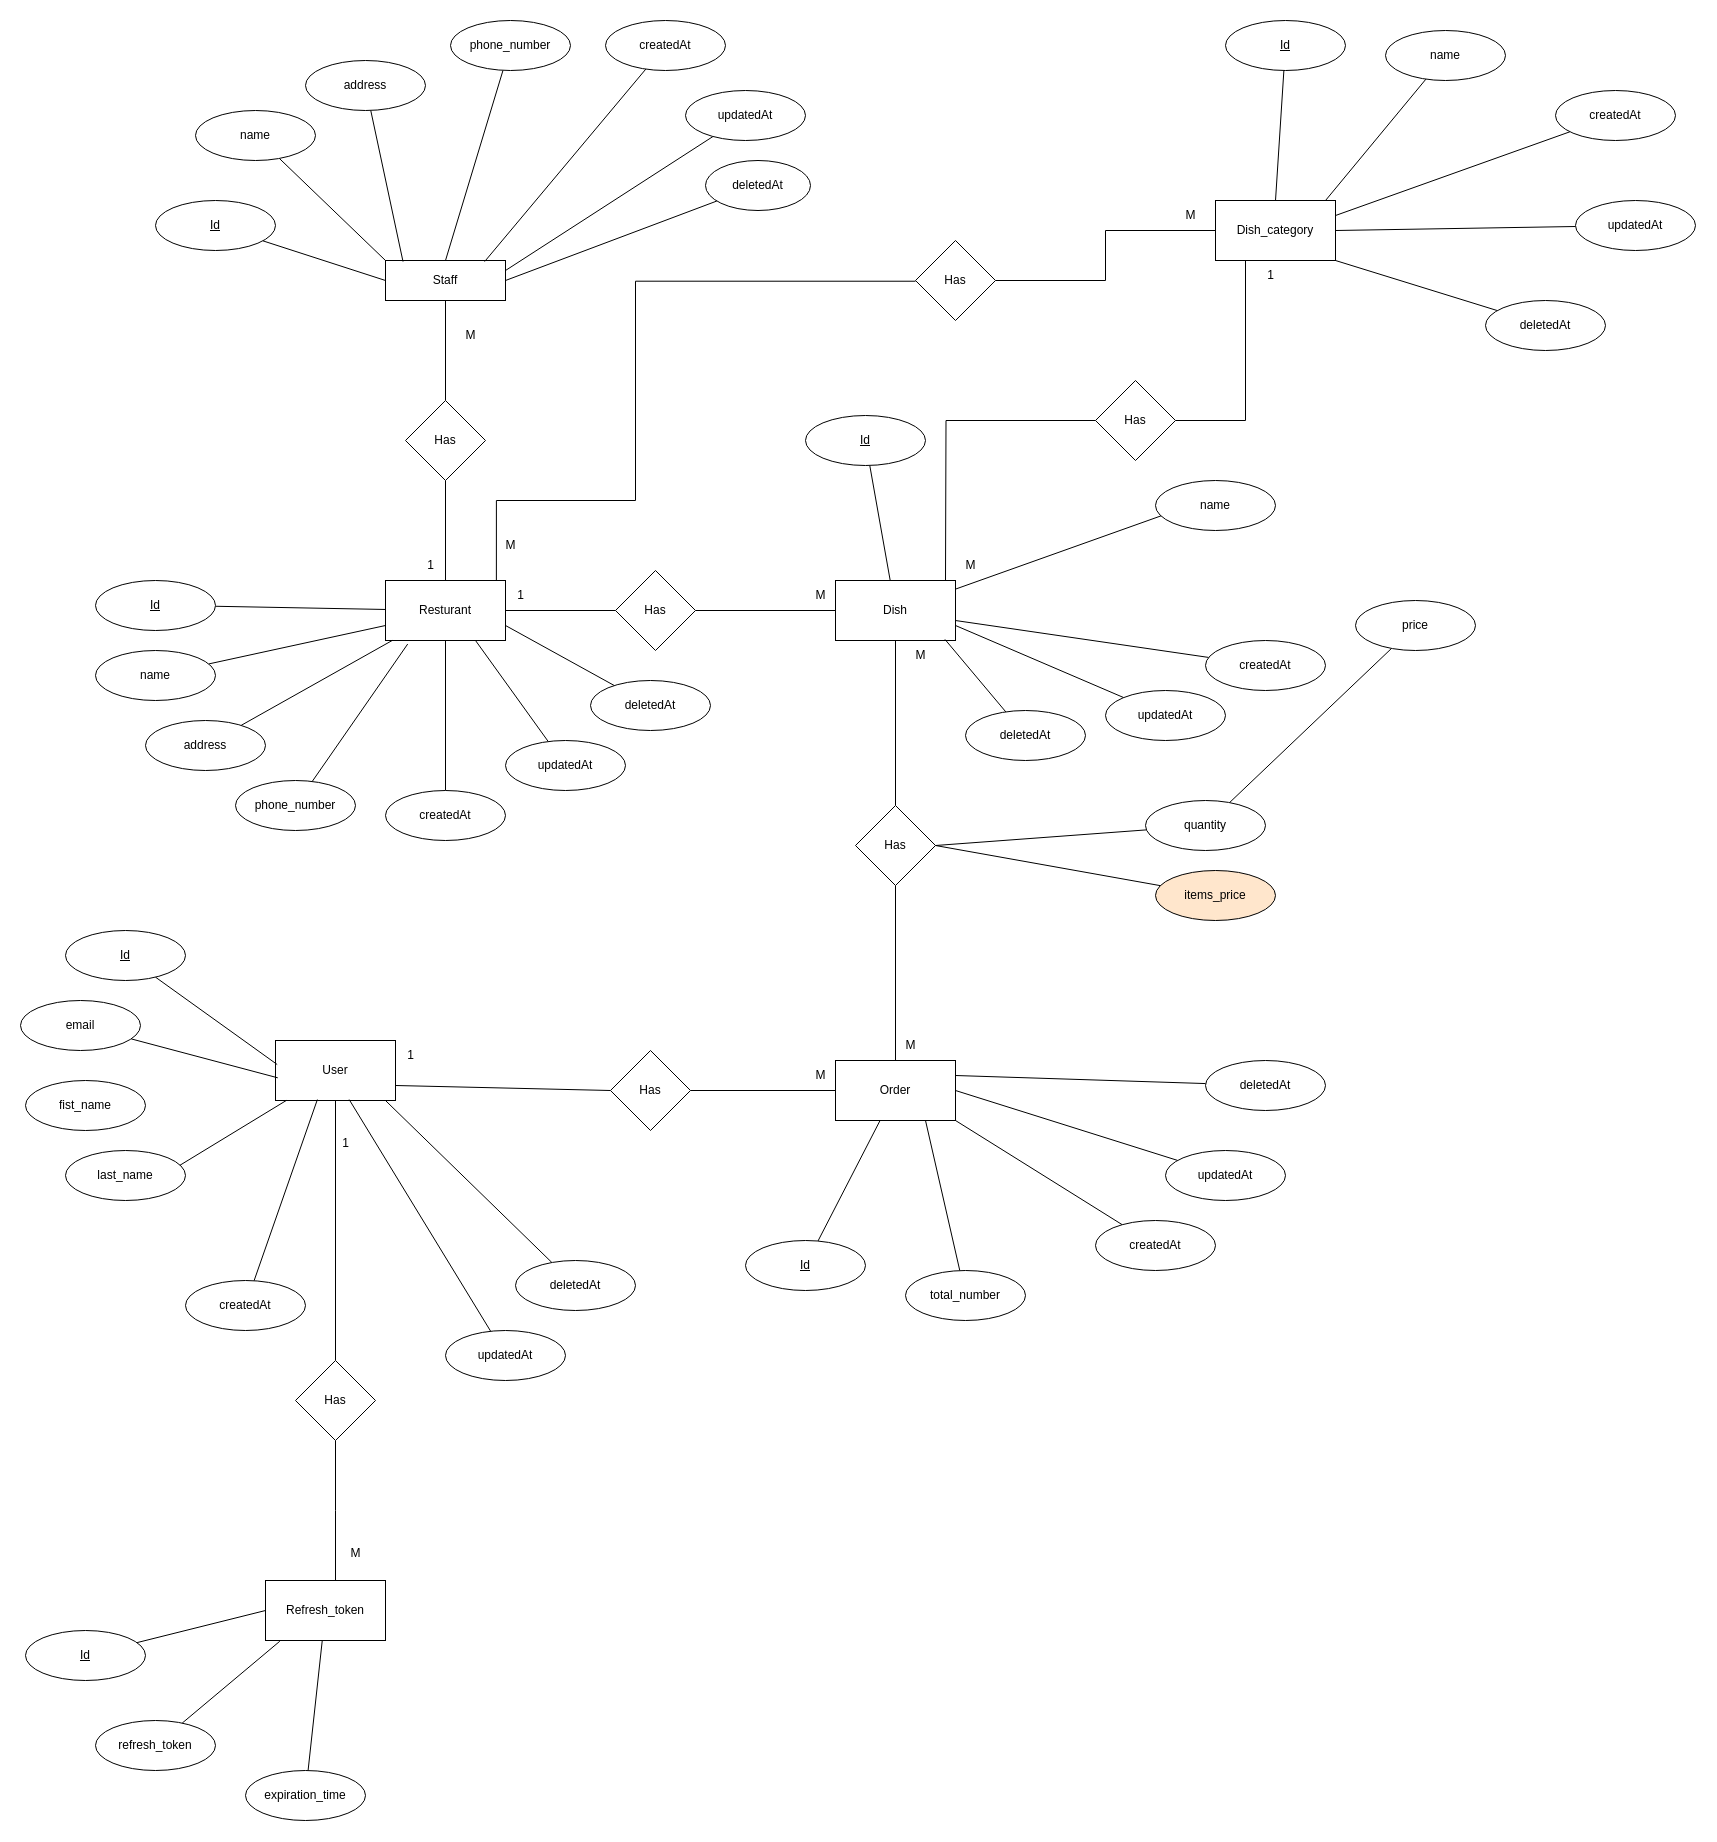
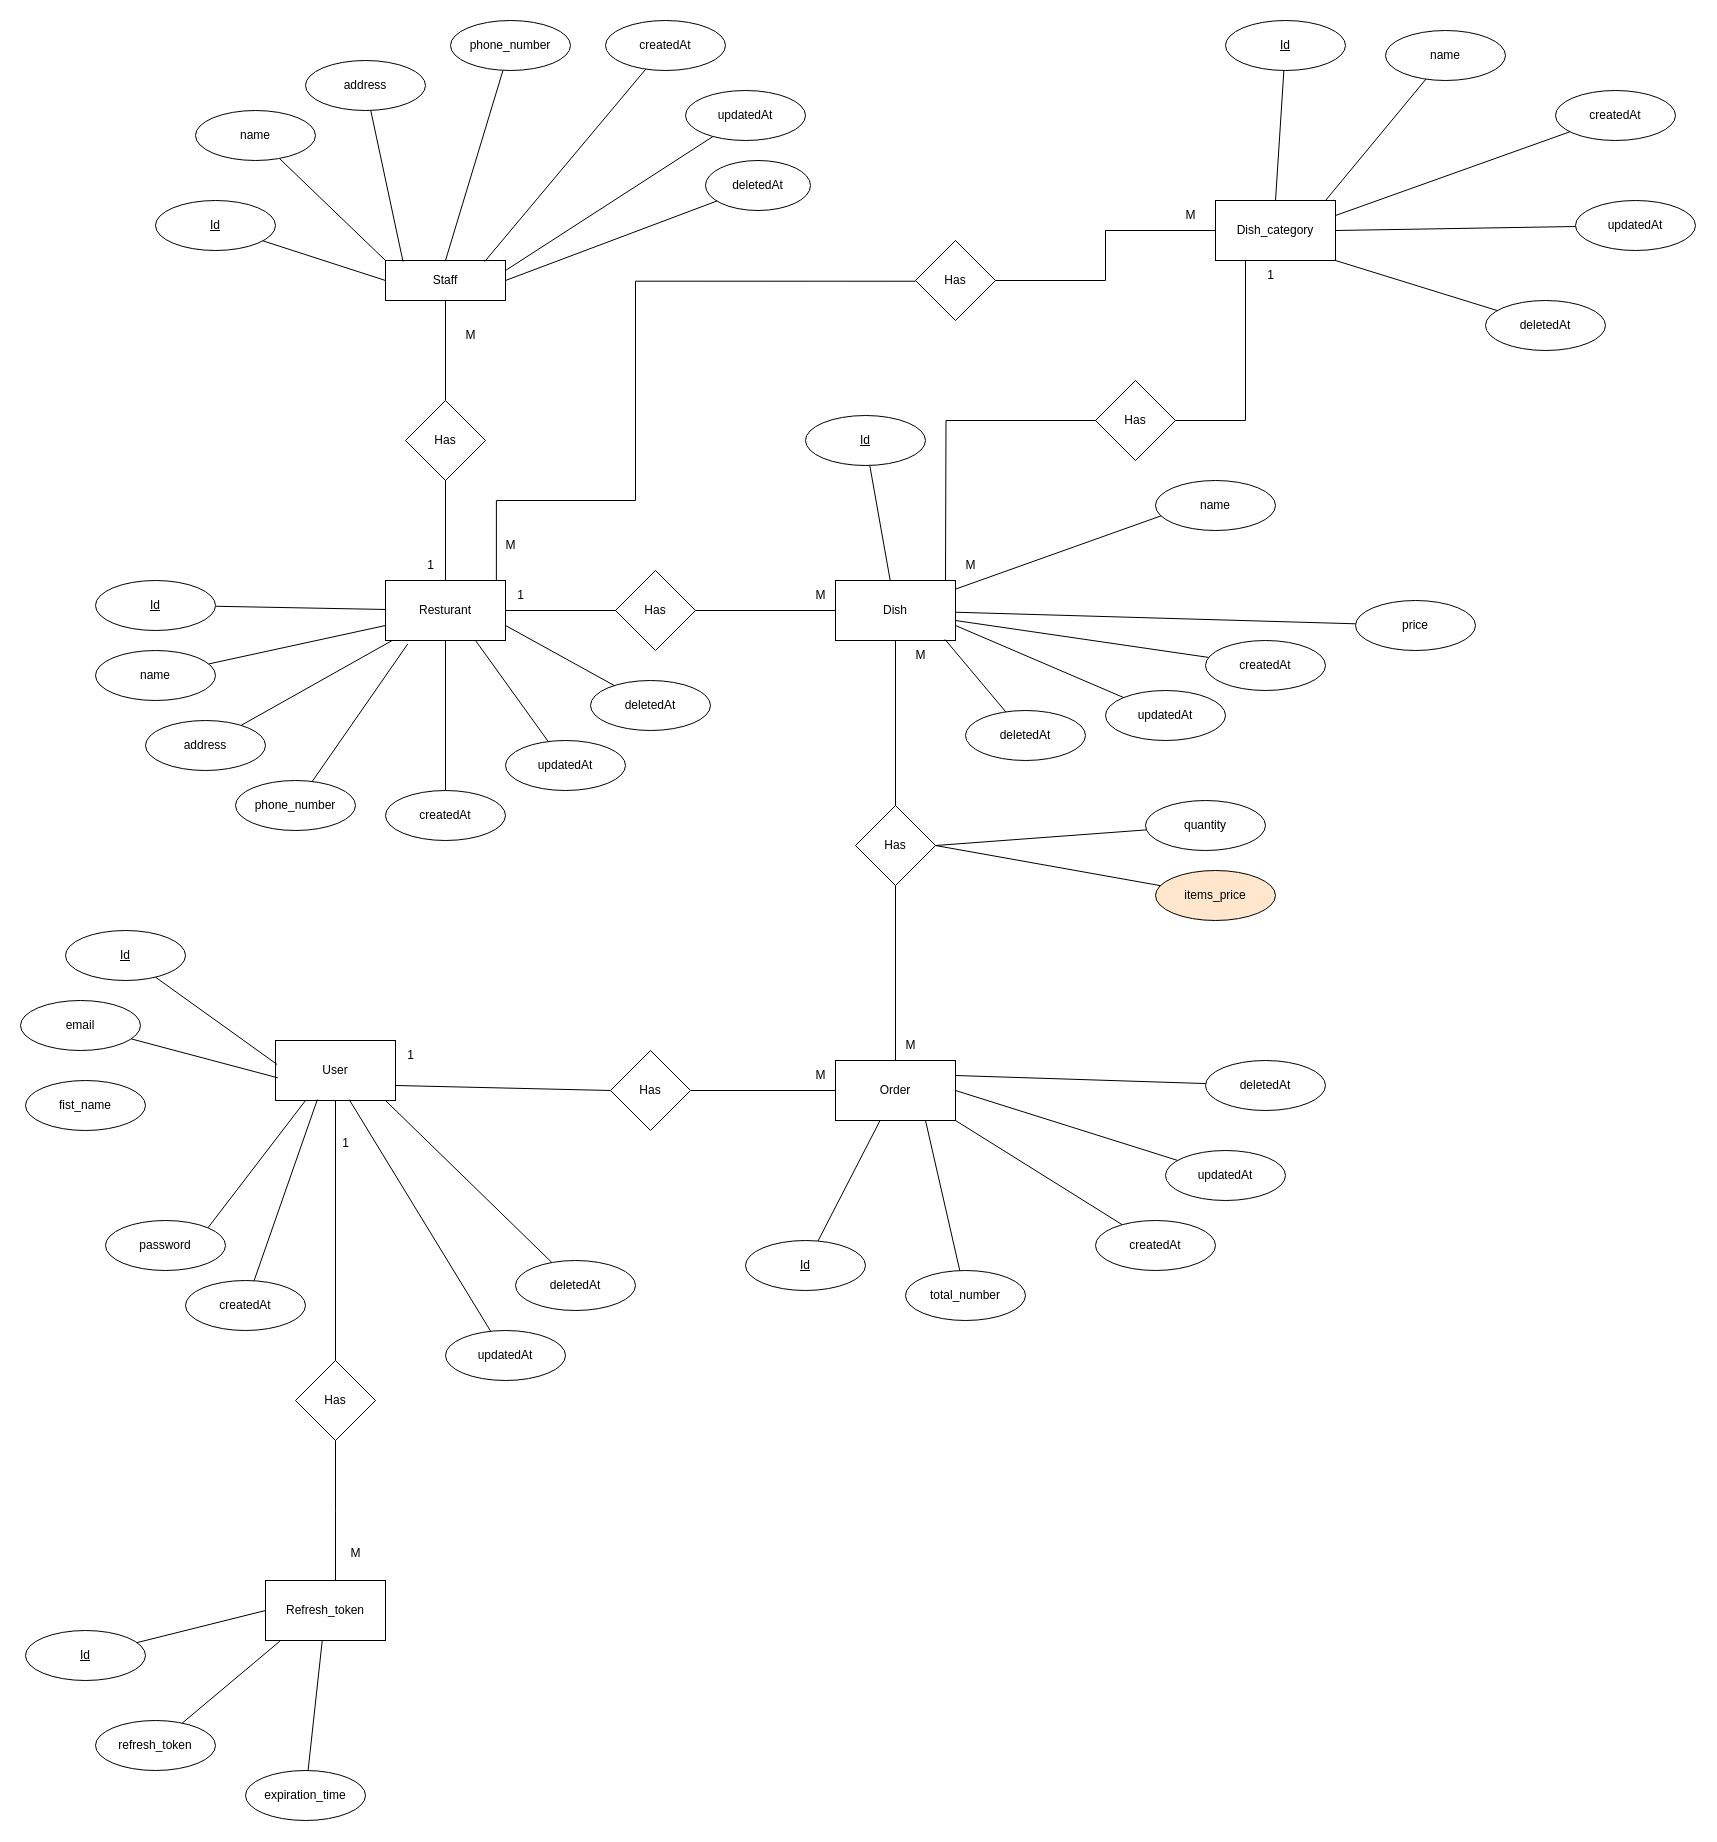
edge "price" -- "quantity": now "price" -- "Dish"
edge "User" -- "last_name": removed
edge "User" -- "password": added
node "last_name": removed
node "password": added
